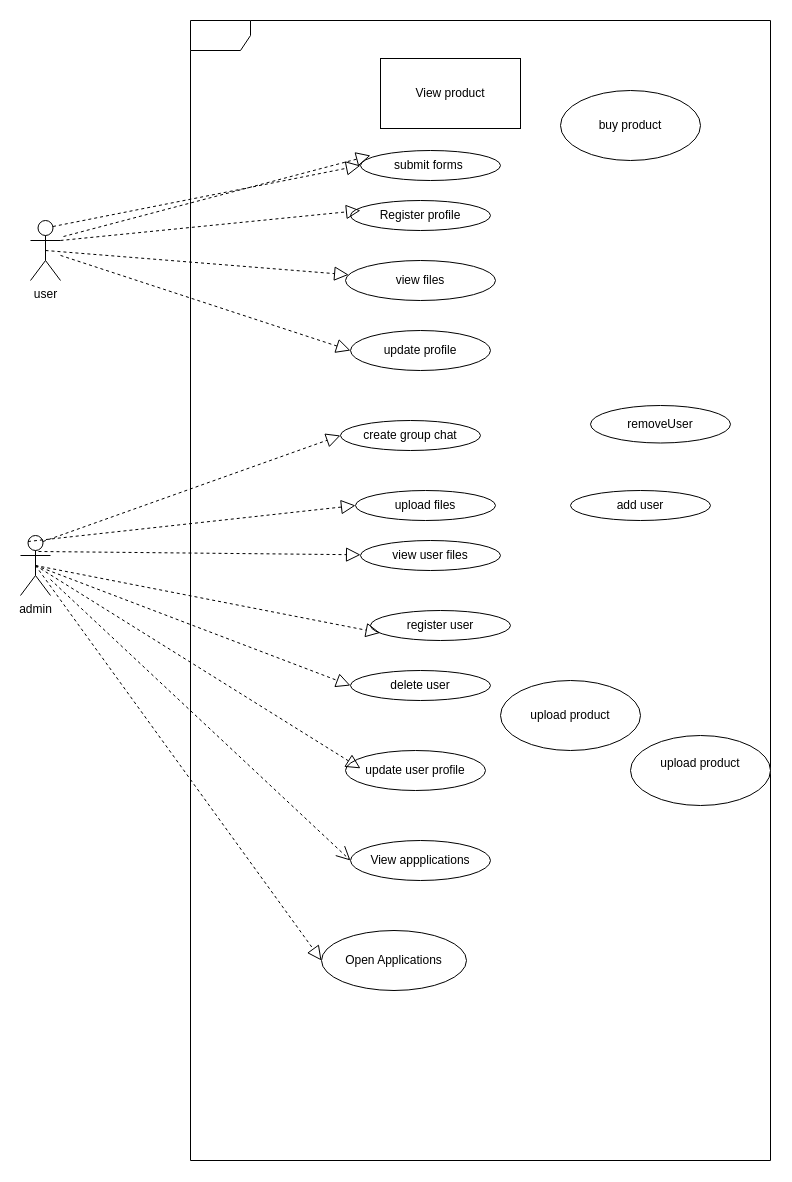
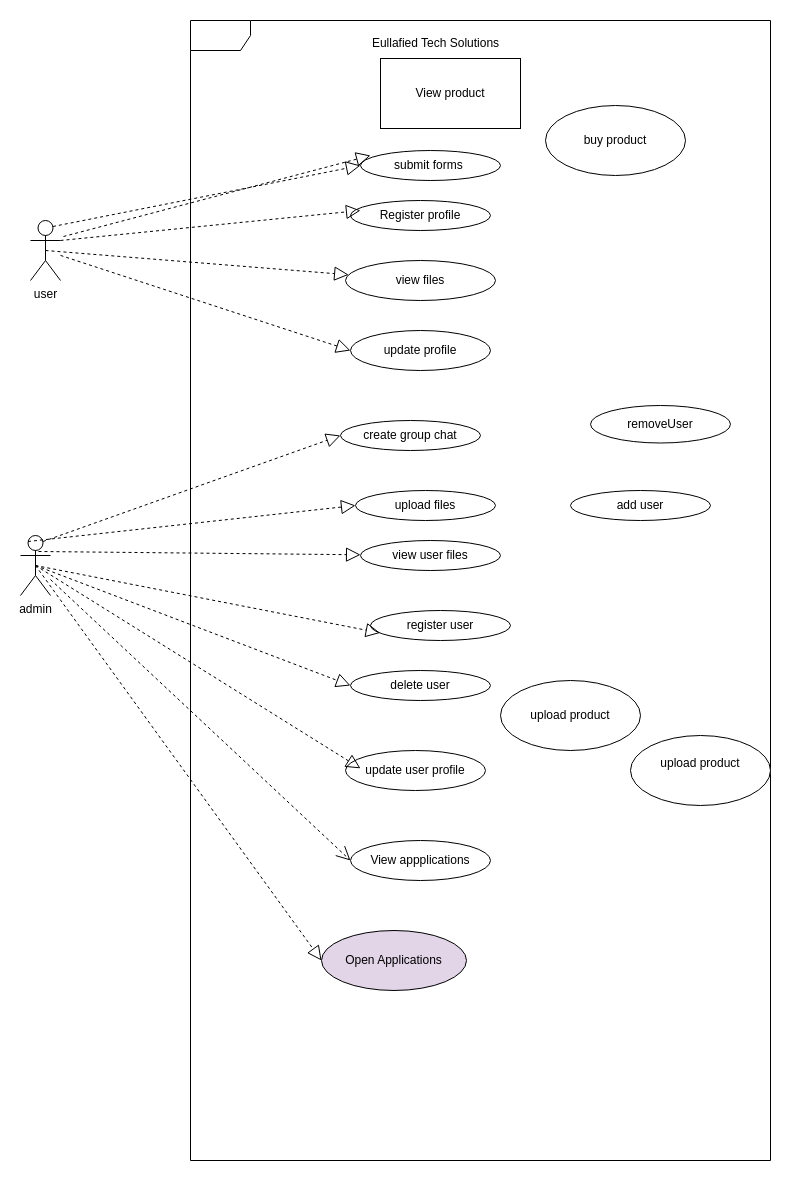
node "Eullafied Tech Solutions": added
node "buy product": moved (631, 126) -> (616, 141)
node "Open Applications": fillcolor #ffffff -> #e1d5e7
